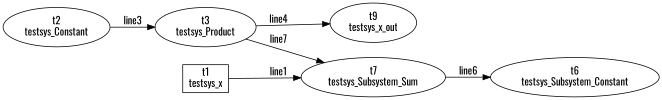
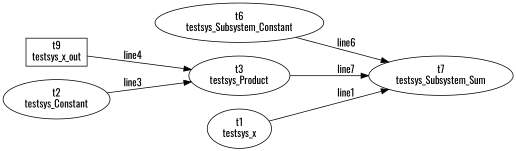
node "t9 testsys_x_out": shape ellipse -> box
edge "t3 testsys_Product" -> "t9 testsys_x_out": reversed
edge "t7 testsys_Subsystem_Sum" -> "t6 testsys_Subsystem_Constant": reversed
node "t1 testsys_x": shape box -> ellipse
